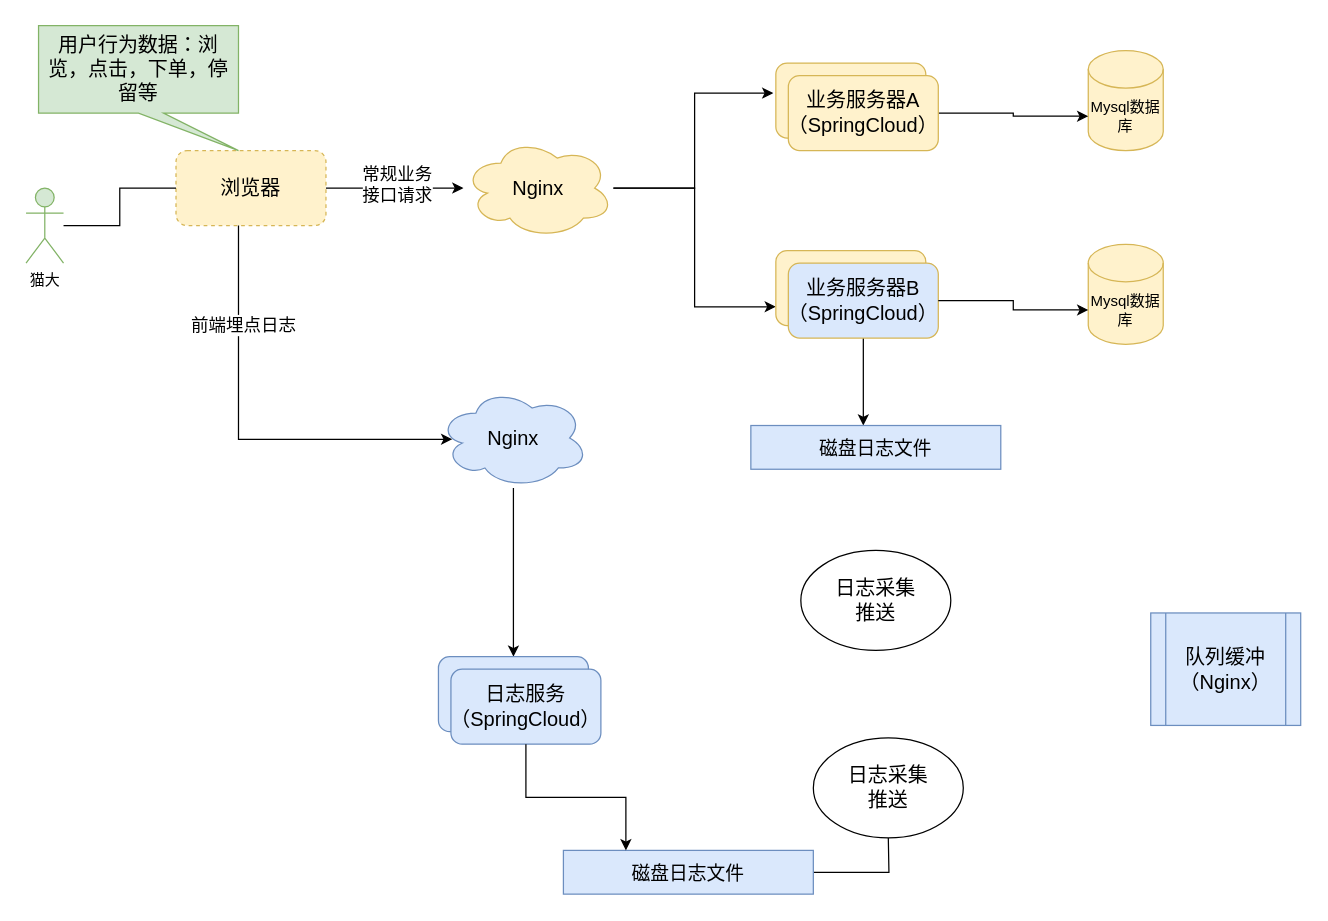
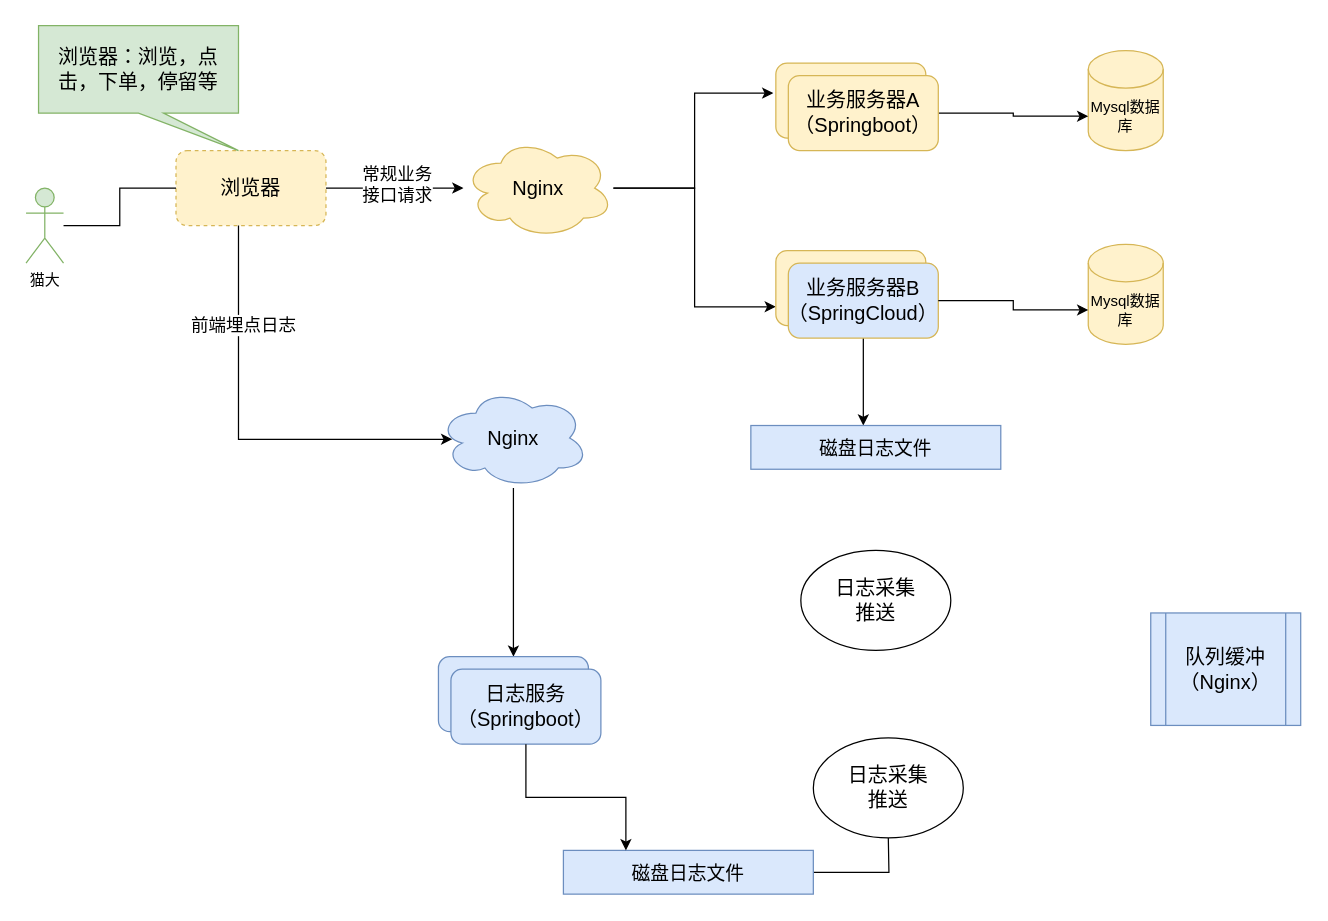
node "用户行为数据：浏览，点击，下单，停留等": label "用户行为数据：浏览，点击，下单，停留等" -> "浏览器：浏览，点击，下单，停留等"
node "业务服务器A （SpringCloud）": label "业务服务器A （SpringCloud）" -> "业务服务器A （Springboot）"
node "日志服务 （SpringCloud）": label "日志服务 （SpringCloud）" -> "日志服务 （Springboot）"
